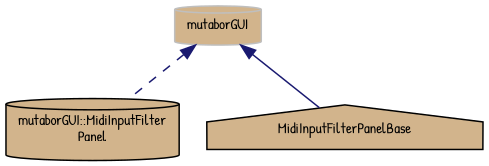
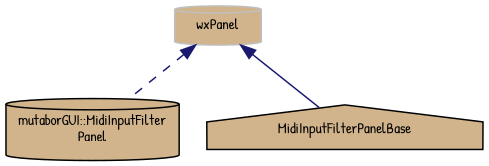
node "mutaborGUI": label "mutaborGUI" -> "wxPanel"
